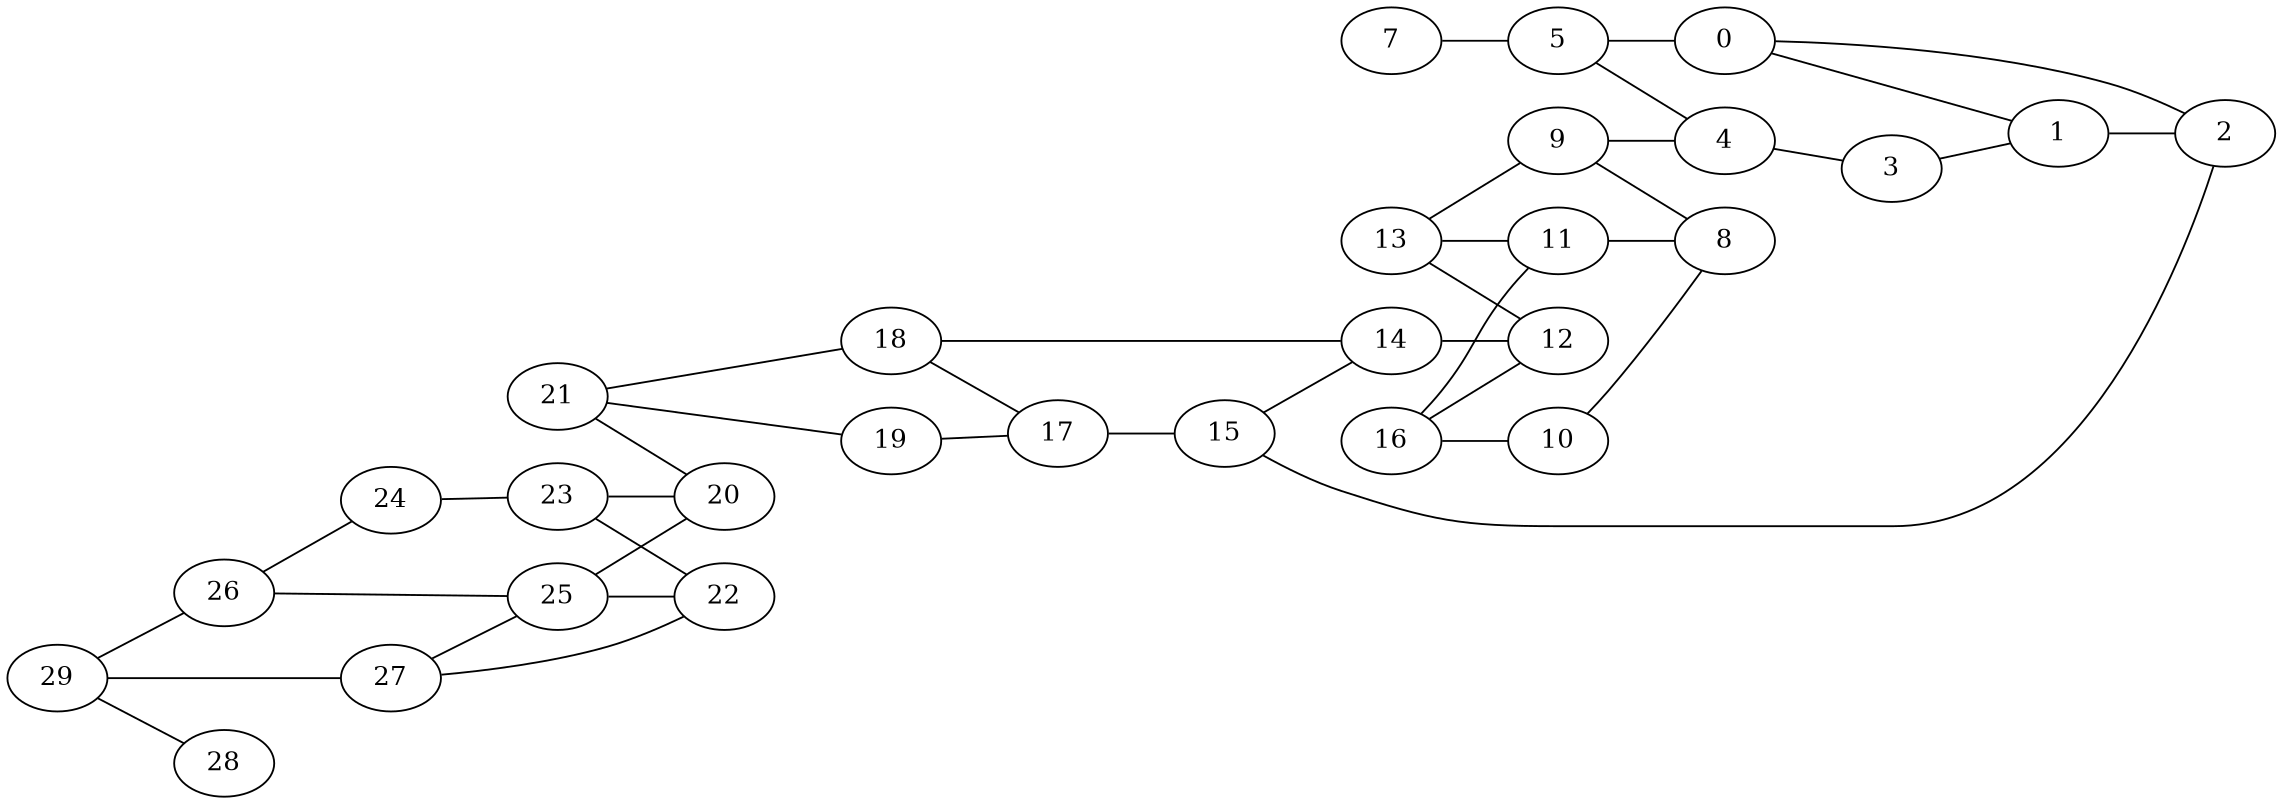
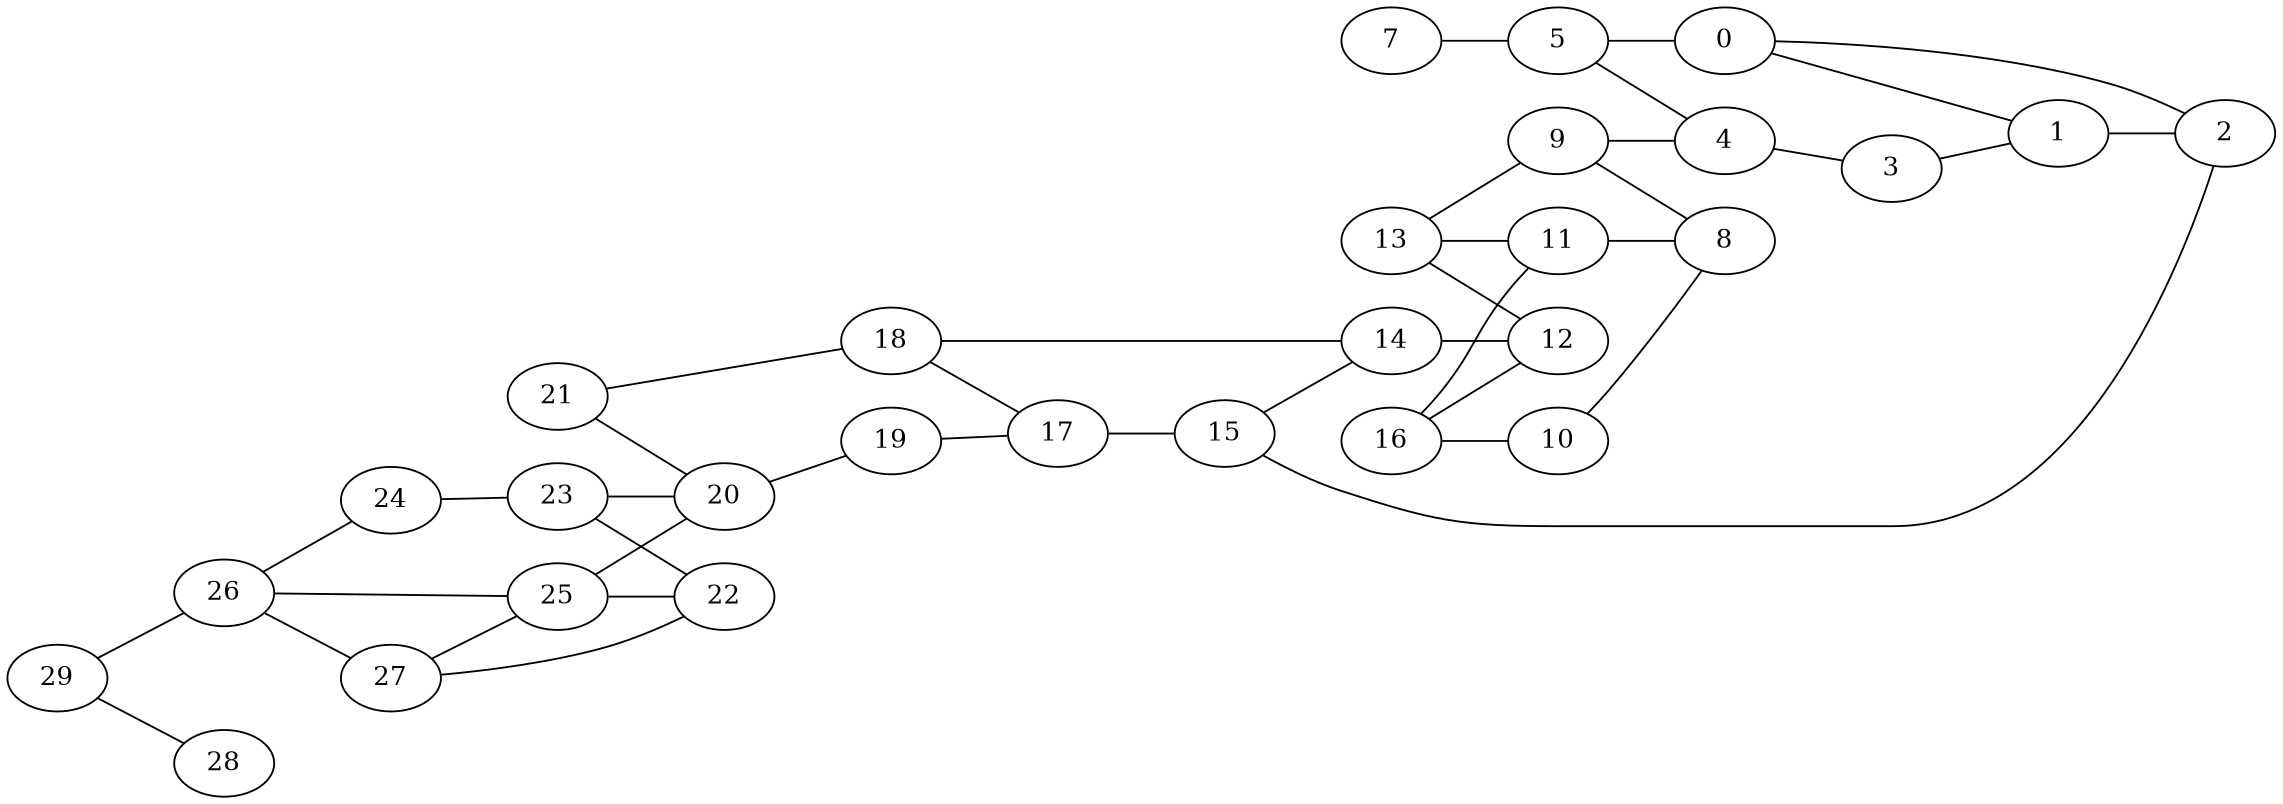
edge "21" -- "19": now "20" -- "19"
edge "29" -- "27": now "26" -- "27"
